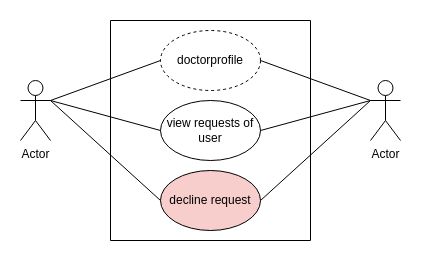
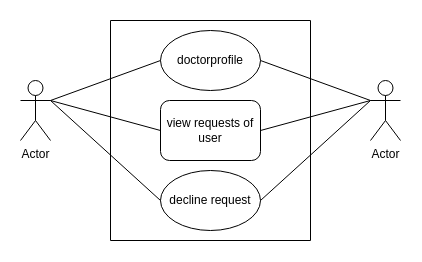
node "doctorprofile": style dashed -> solid
node "view requests of user": shape ellipse -> rounded rectangle
node "decline request": fillcolor #f8cecc -> #ffffff
